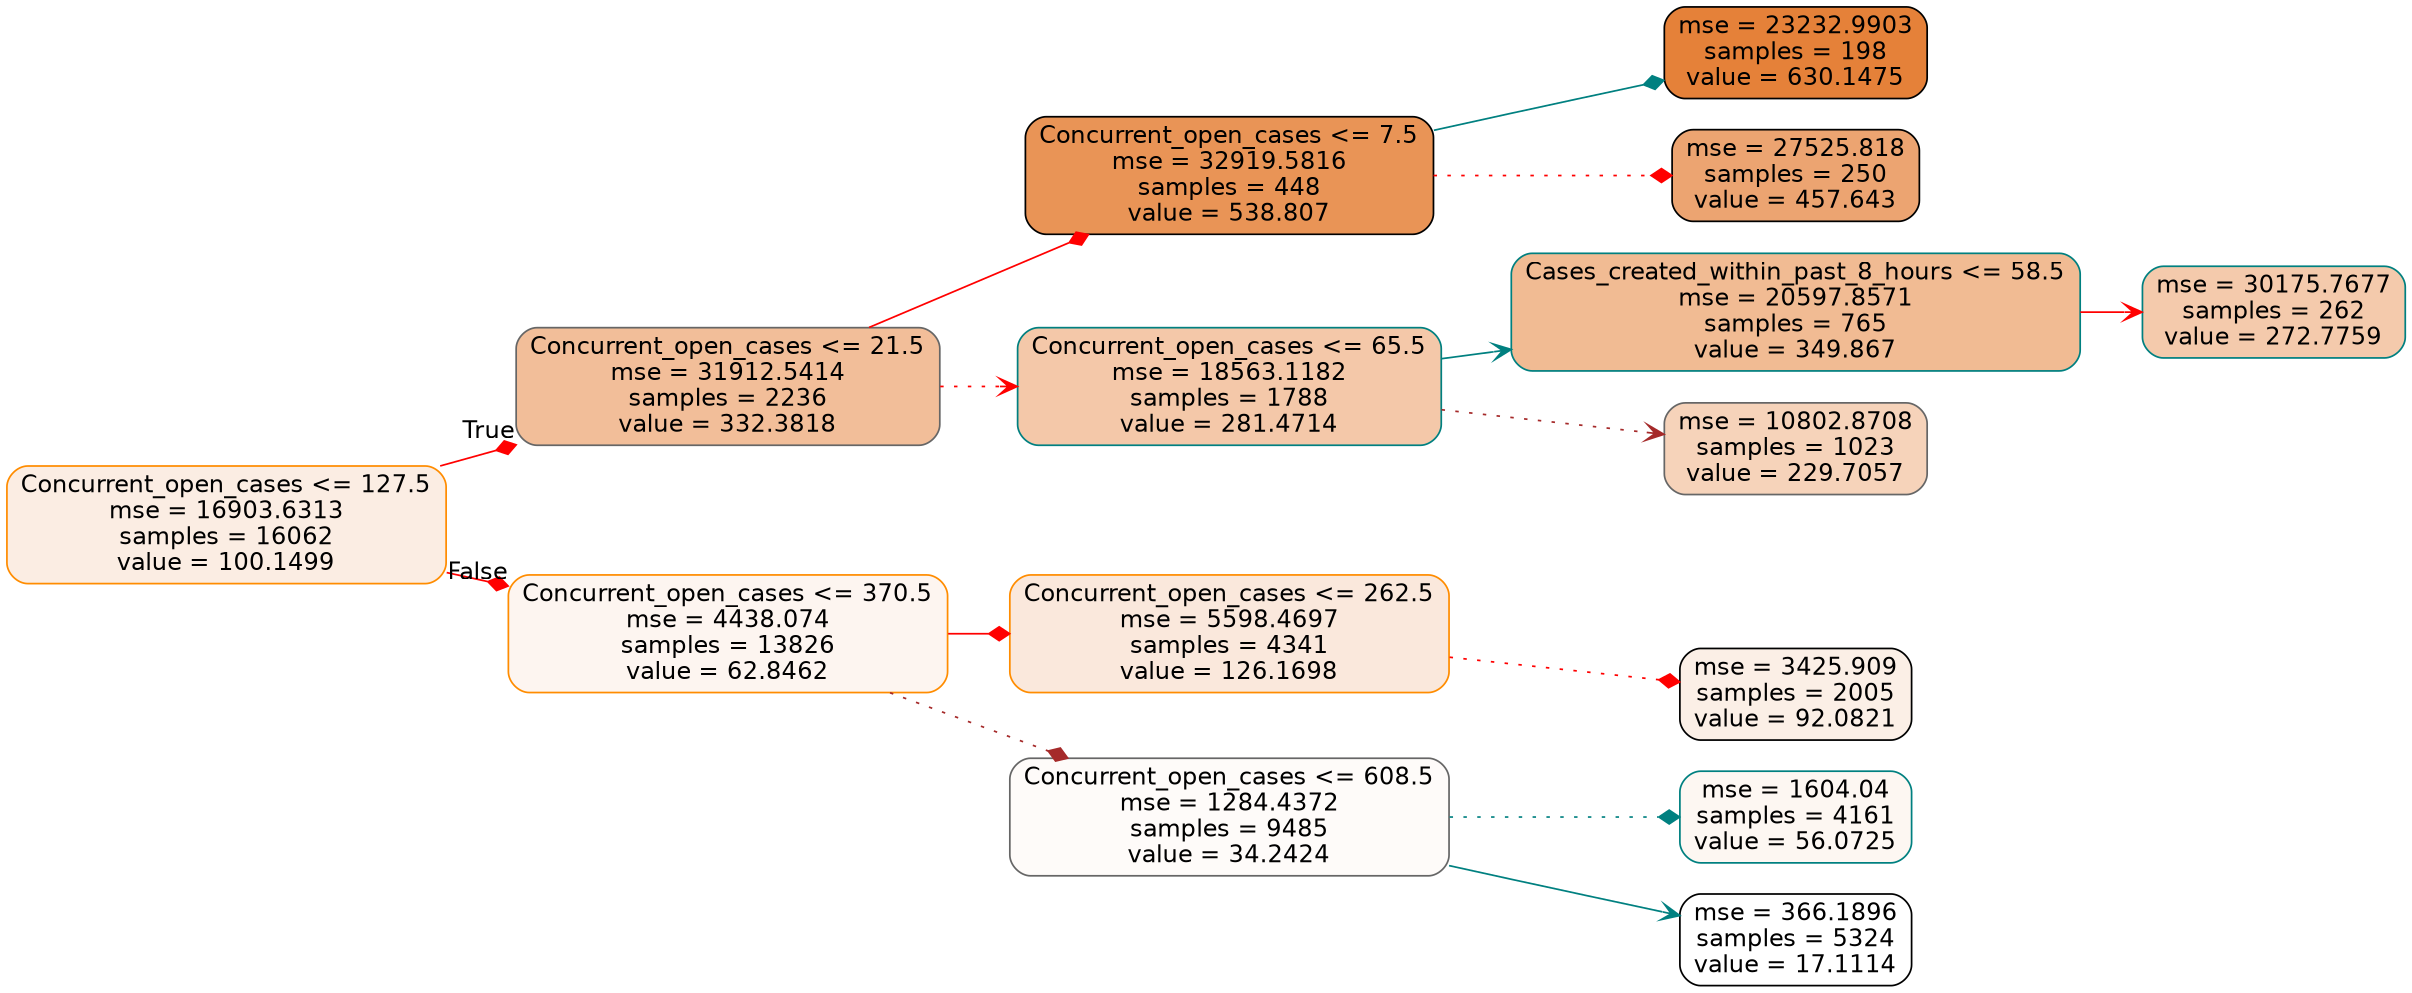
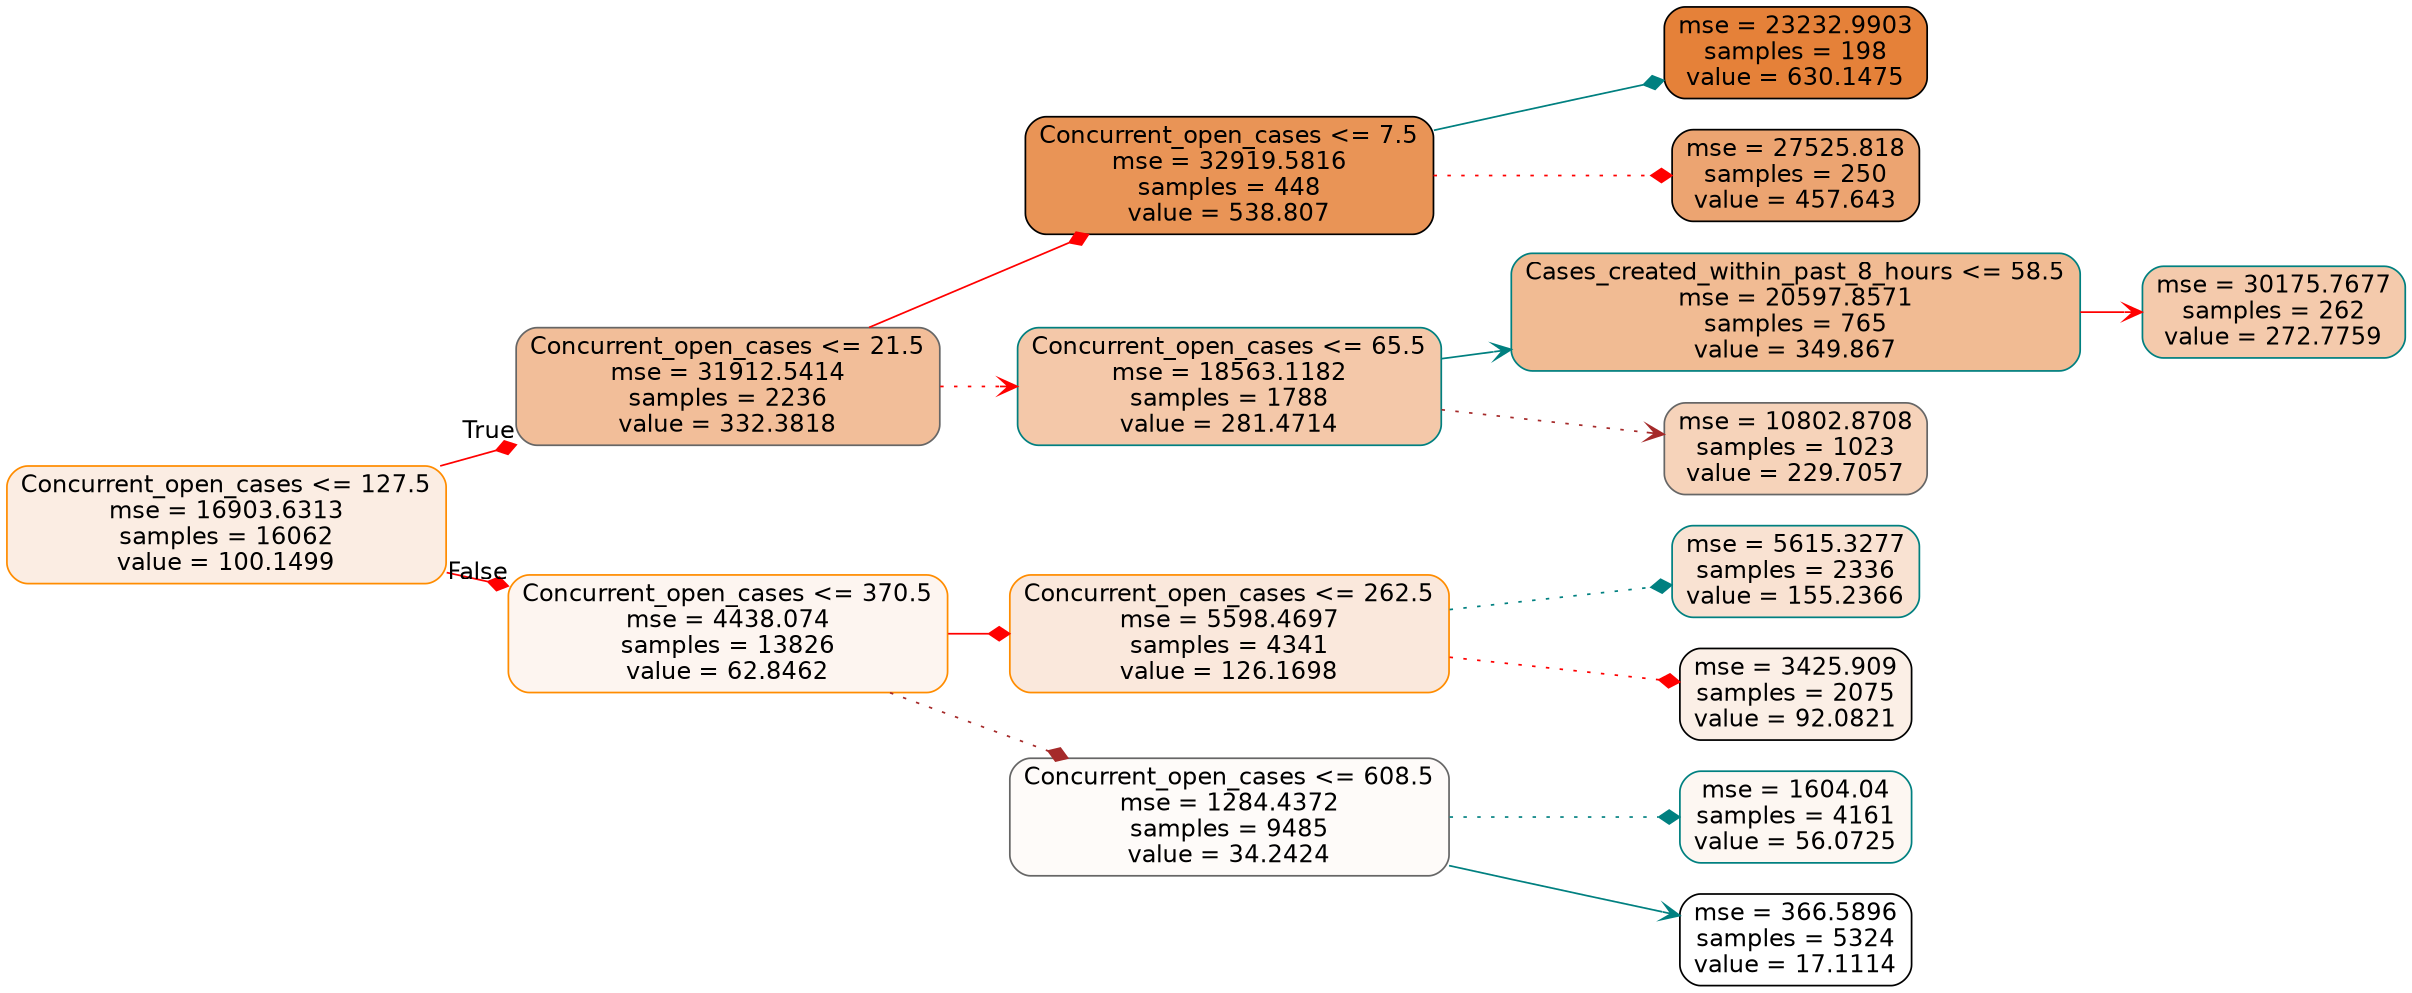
node "mse = 5615.3277 samples = 2336 value = 155.2366": added
node "mse = 3425.909 samples = 2005 value = 92.0821": label "mse = 3425.909 samples = 2005 value = 92.0821" -> "mse = 3425.909 samples = 2075 value = 92.0821"
node "mse = 366.1896 samples = 5324 value = 17.1114": label "mse = 366.1896 samples = 5324 value = 17.1114" -> "mse = 366.5896 samples = 5324 value = 17.1114"
